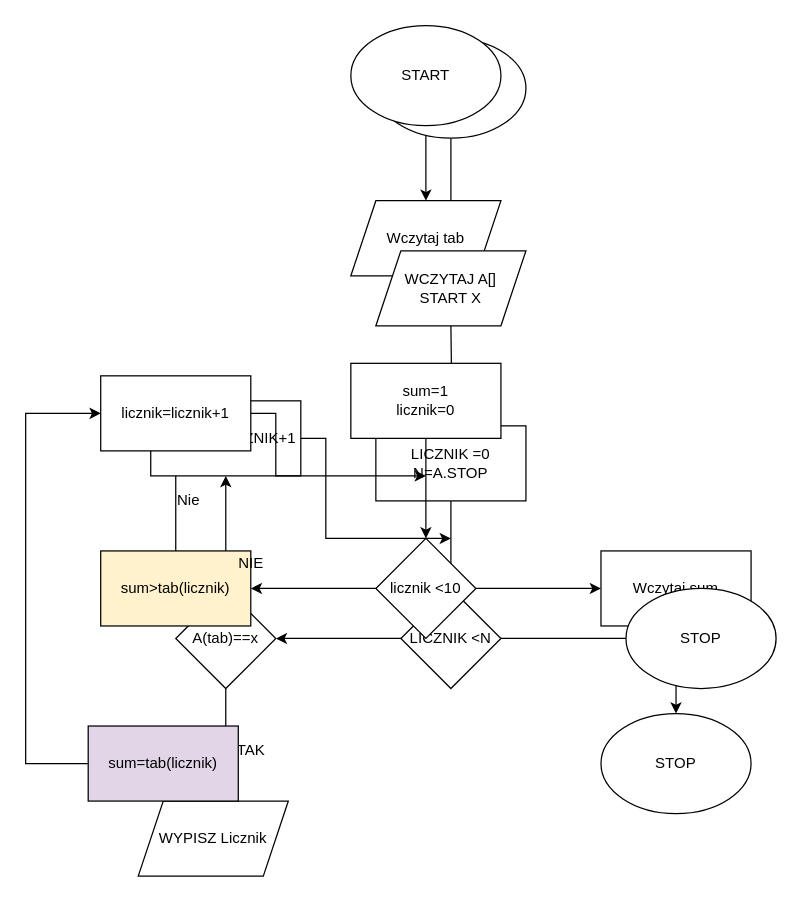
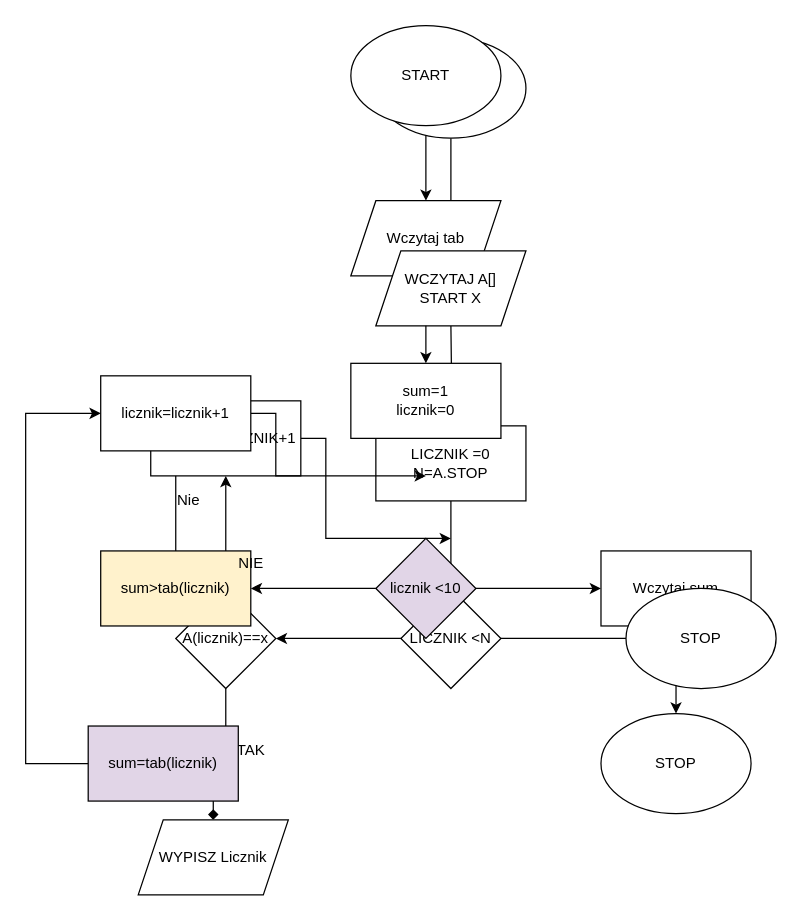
edge "Wczytaj tab" -> "sum=1 licznik=0": added
edge "sum=1 licznik=0" -> "licznik <10": removed
node "licznik <10": fillcolor #ffffff -> #e1d5e7
node "A(tab)==x": label "A(tab)==x" -> "A(licznik)==x"
node "WYPISZ Licznik": moved (213, 838) -> (213, 857)
